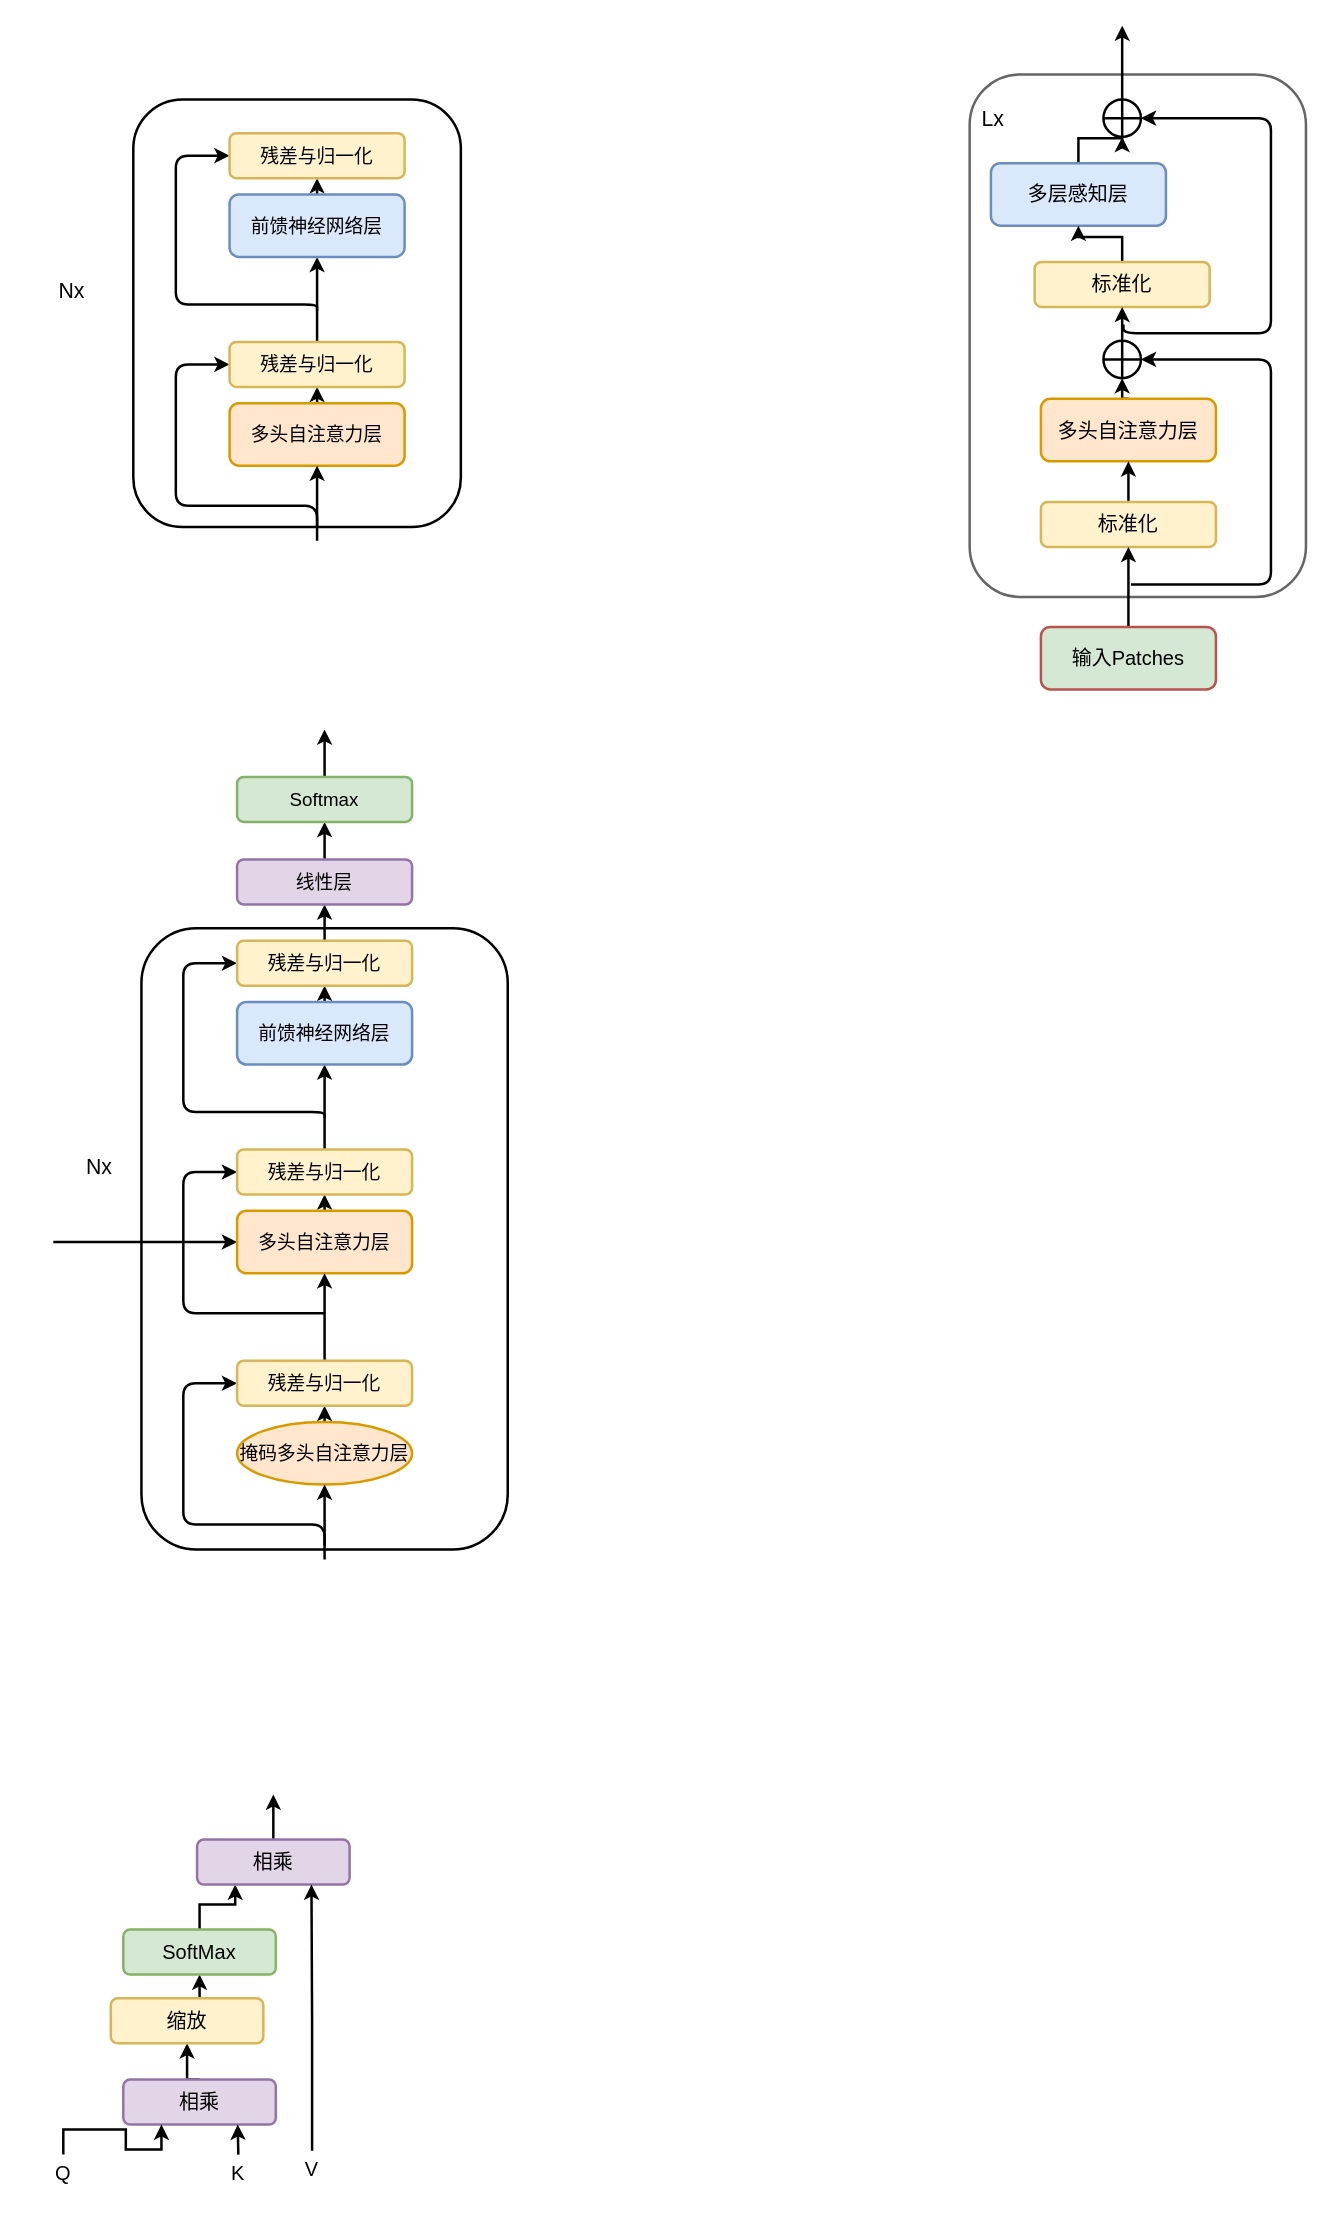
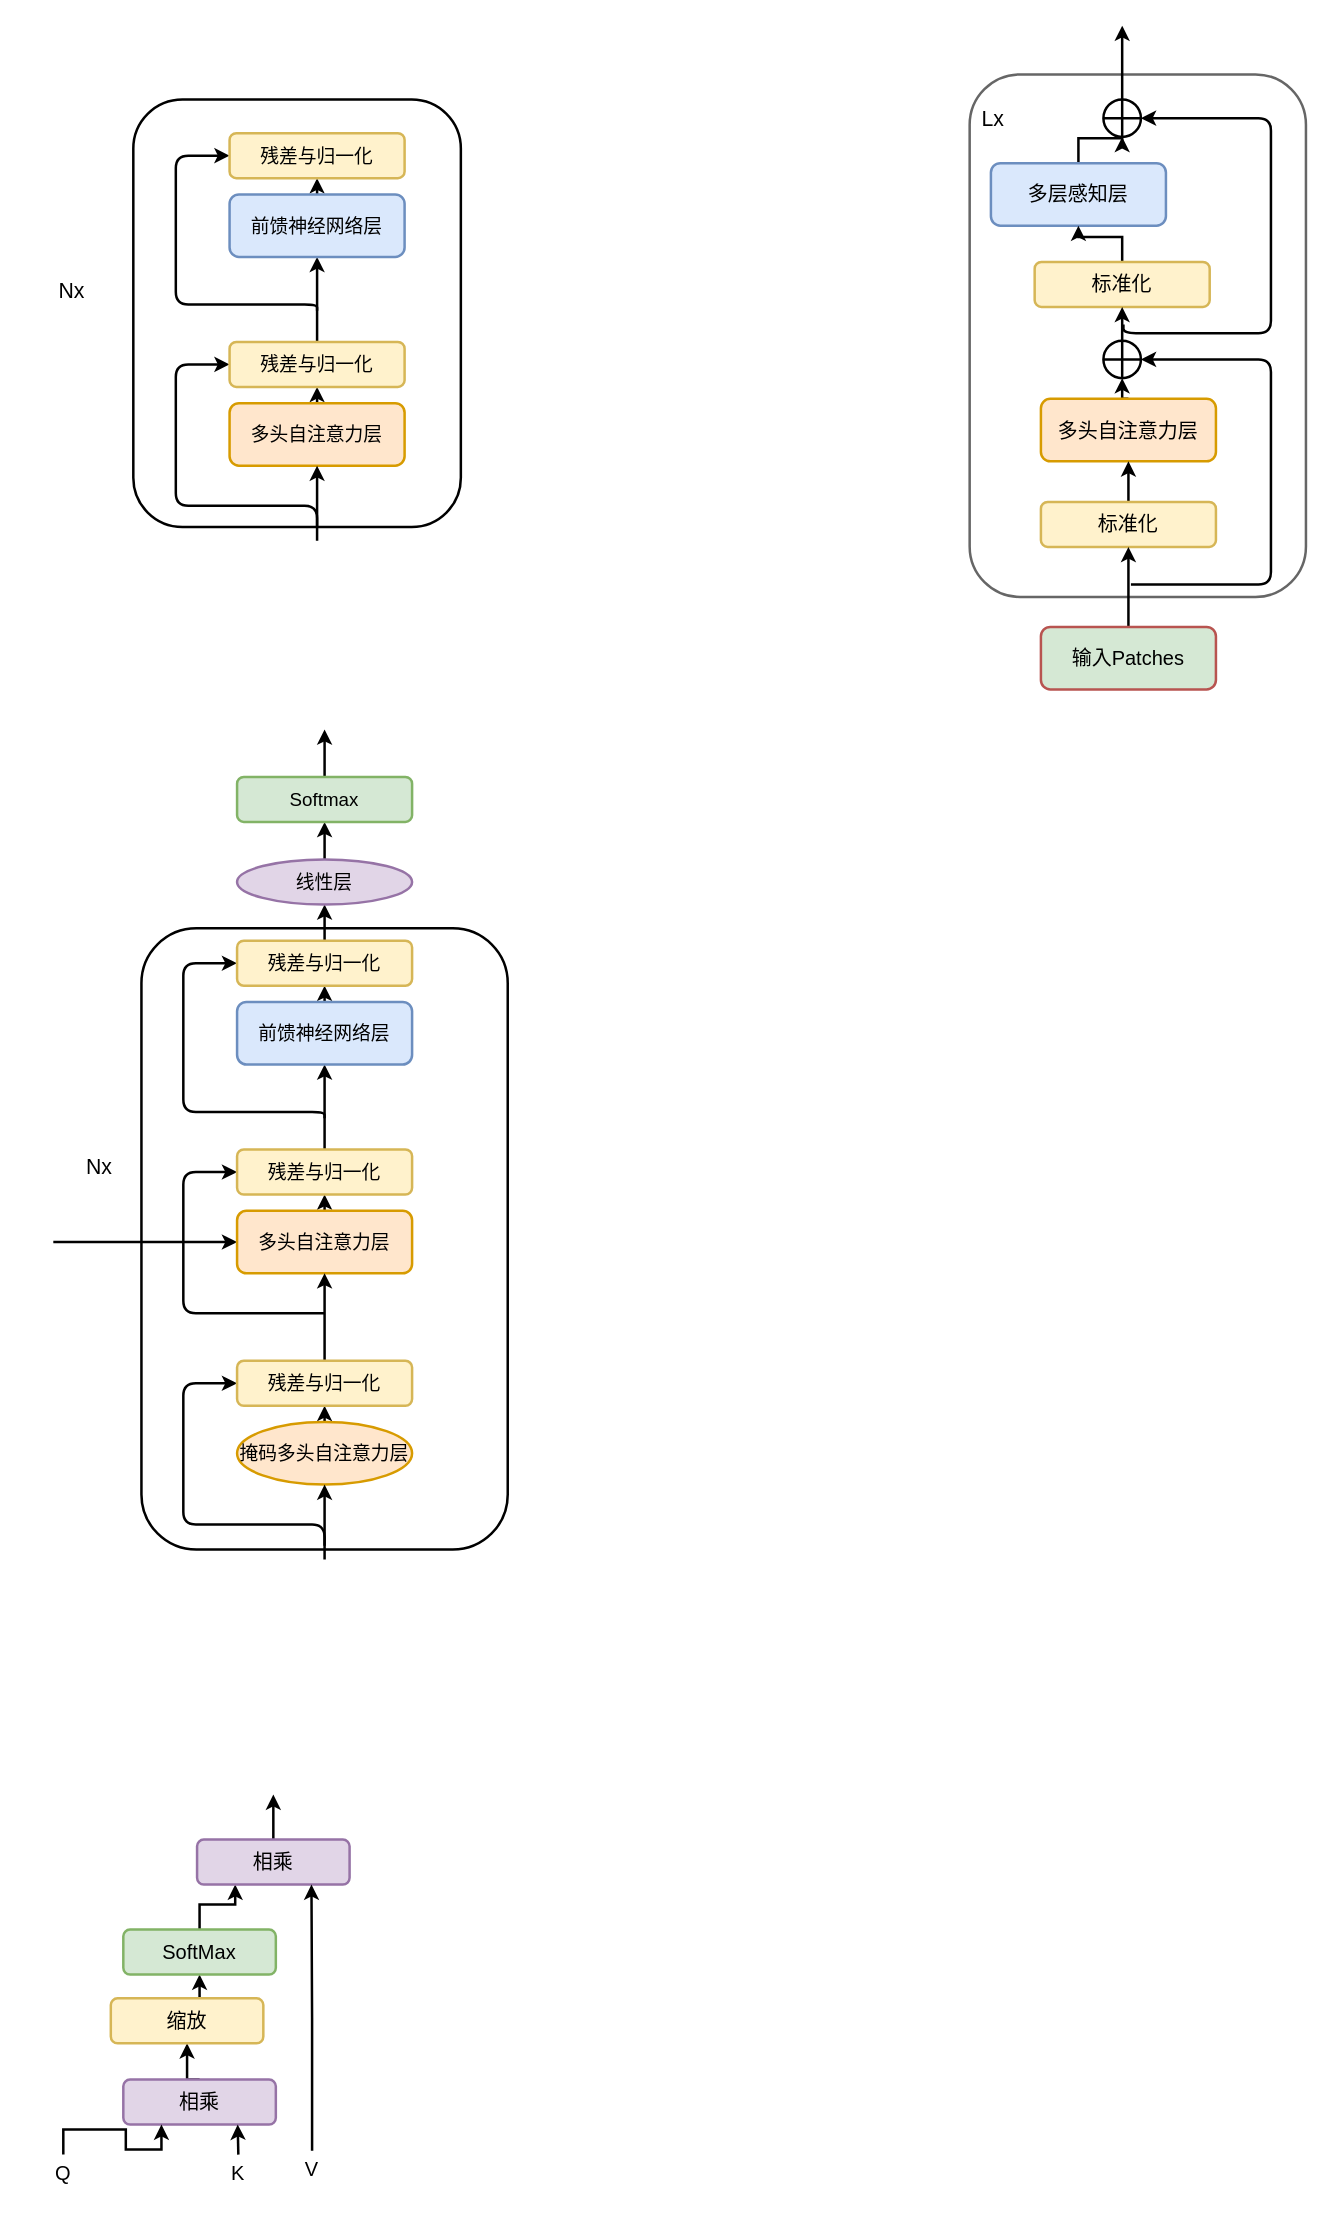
node "线性层": shape rounded rectangle -> ellipse
